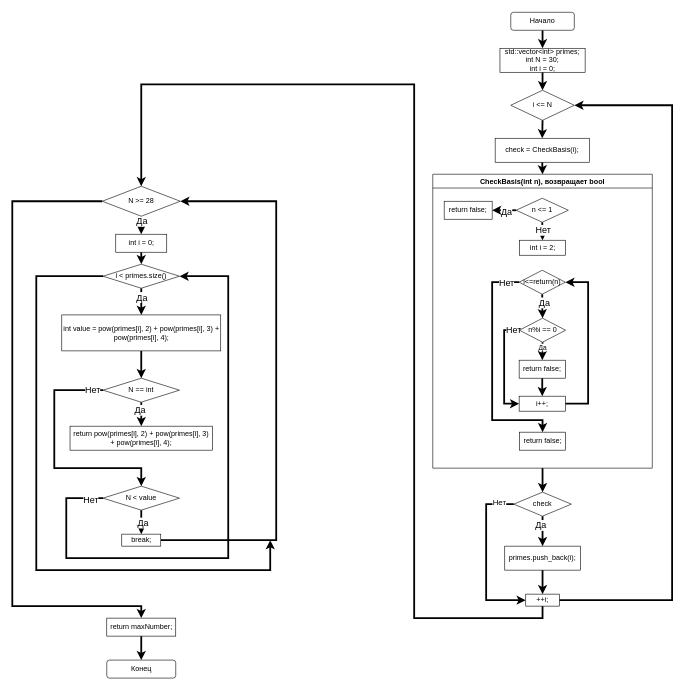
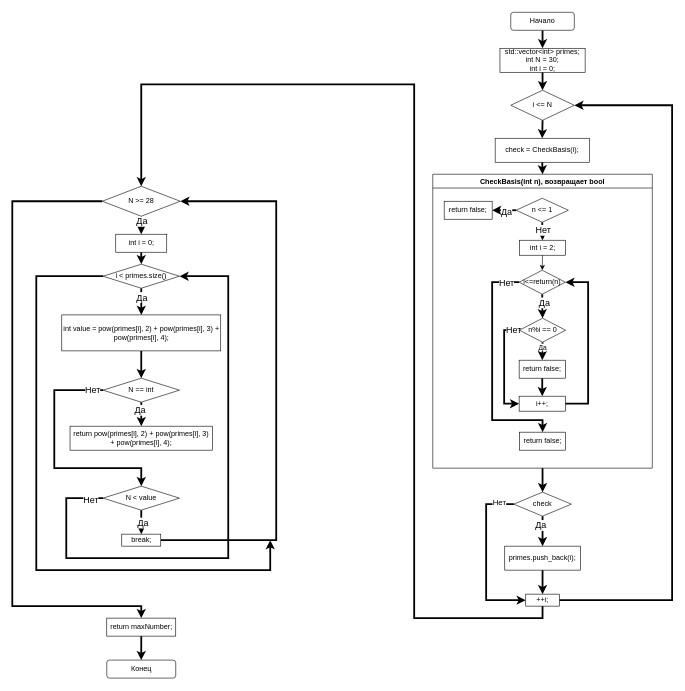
edge "int i = 2;" -> "i<=return(n)": added
